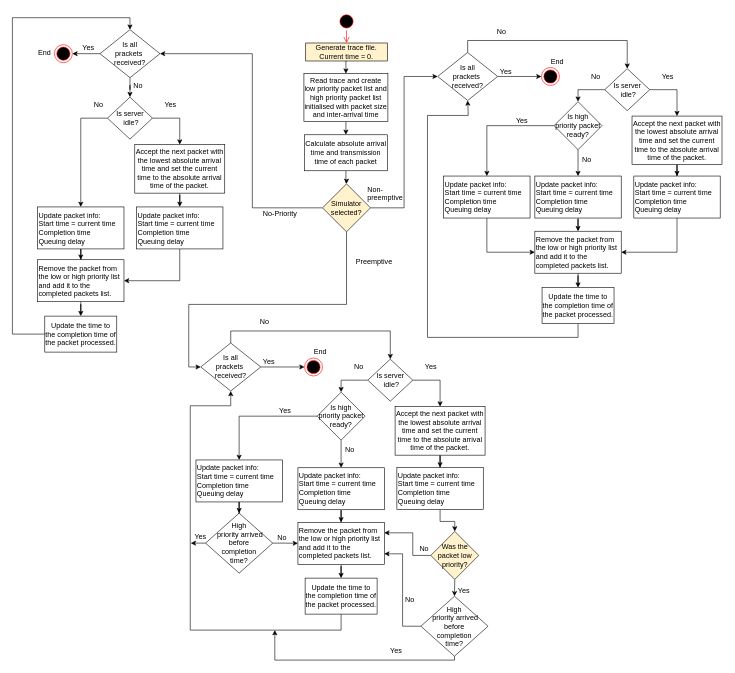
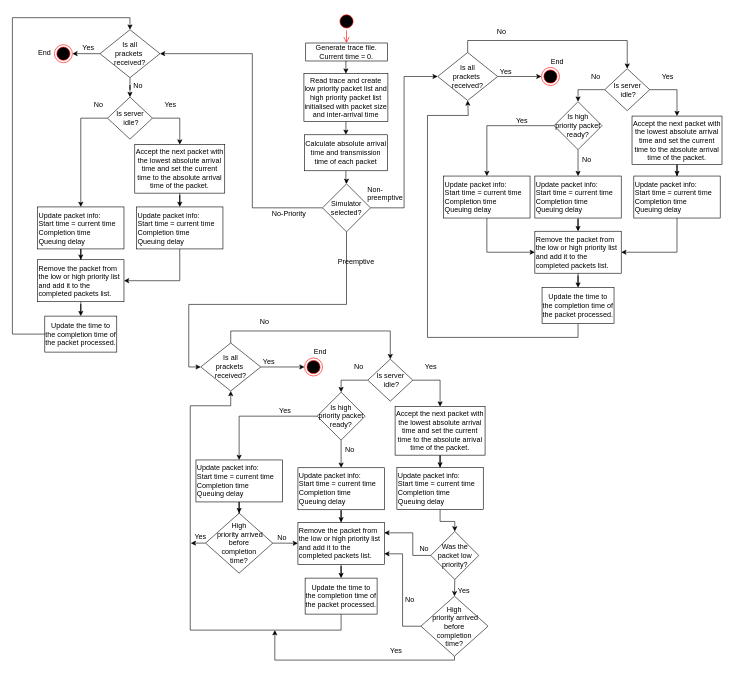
node "Generate trace file. Current time = 0.": fillcolor #fff2cc -> #ffffff
node "Simulator selected?": fillcolor #fff2cc -> #ffffff
node "No-Priority": moved (283, 214) -> (292, 214)
node "Preemptive": moved (379, 262) -> (361, 262)
node "Was the packet low priority?": fillcolor #fff2cc -> #ffffff
